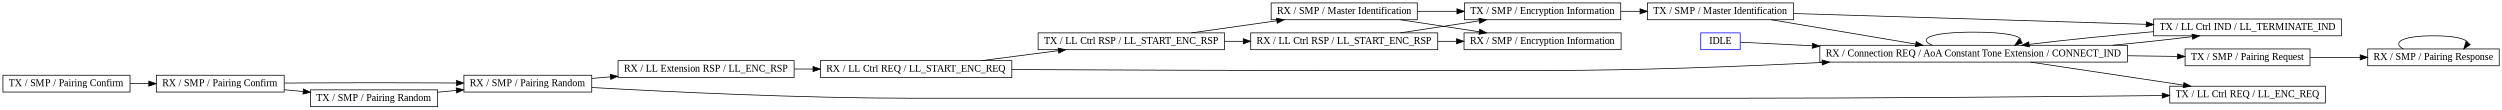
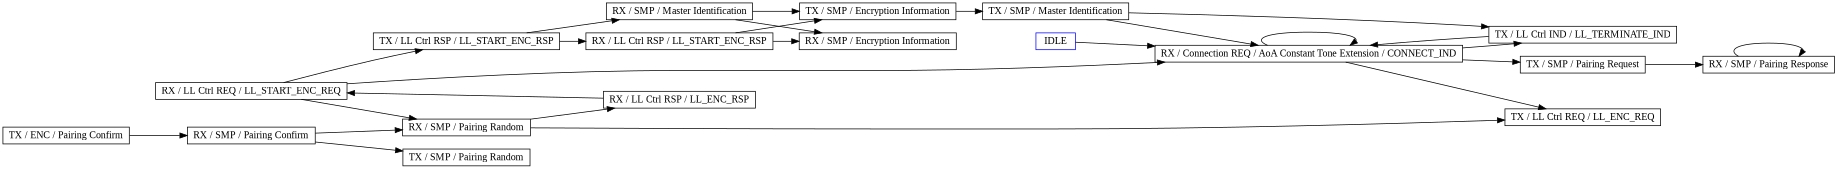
node "RX / LL Extension RSP / LL_ENC_RSP": label "RX / LL Extension RSP / LL_ENC_RSP" -> "RX / LL Ctrl RSP / LL_ENC_RSP"
node "TX / SMP / Pairing Confirm": label "TX / SMP / Pairing Confirm" -> "TX / ENC / Pairing Confirm"
edge "TX / SMP / Pairing Random" -> "RX / SMP / Pairing Random": now "RX / LL Ctrl REQ / LL_START_ENC_REQ" -> "RX / SMP / Pairing Random"
